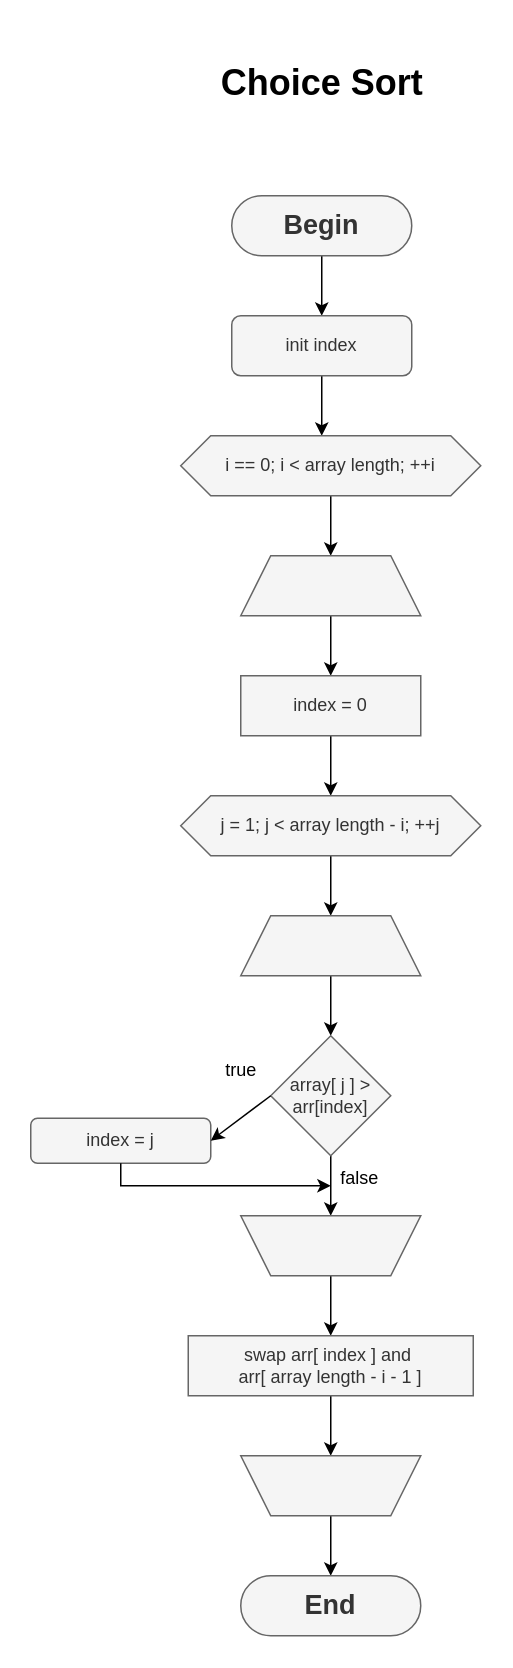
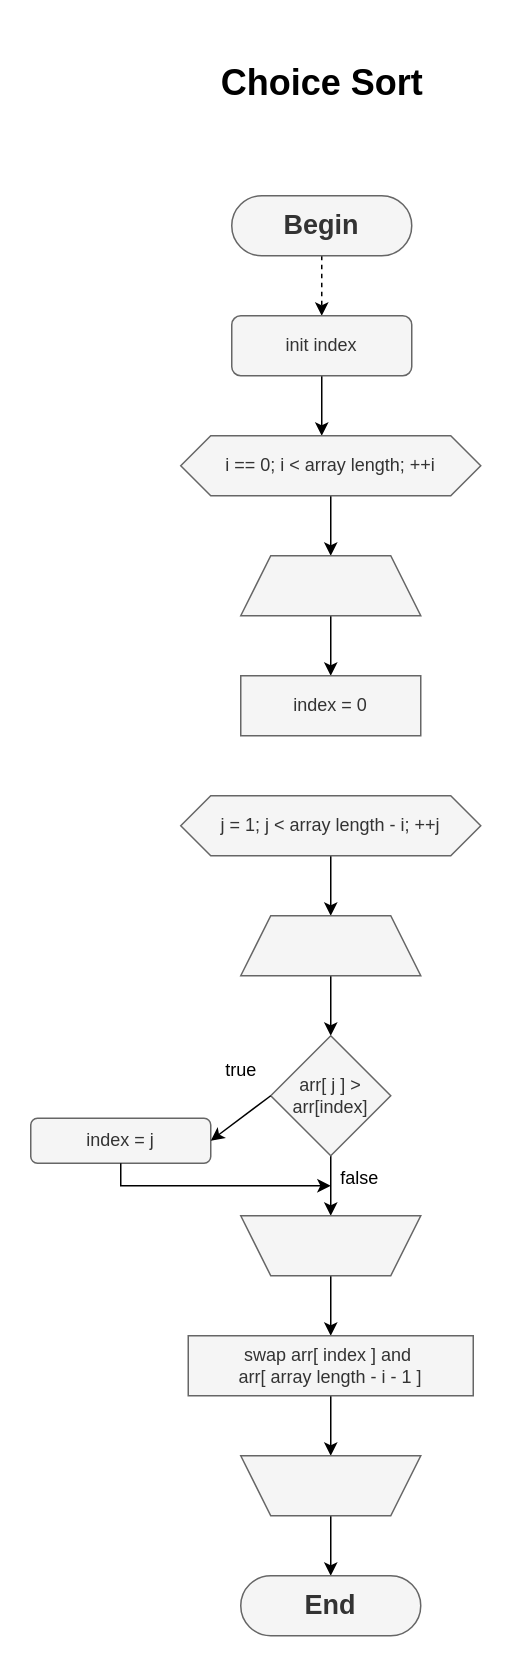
edge "Begin" -> "init index": style solid -> dashed
edge "index = 0" -> "j = 1; j < array length - i; ++j": removed
node "array[ j ] > arr[index]": label "array[ j ] > arr[index]" -> "arr[ j ] > arr[index]"
